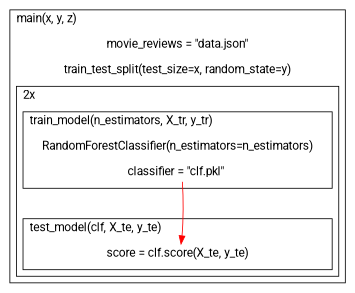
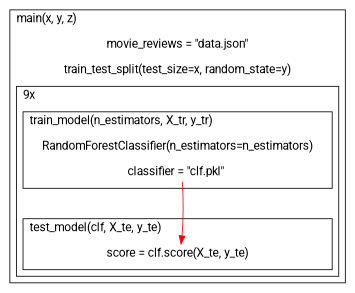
cluster "2x": label "2x" -> "9x"
